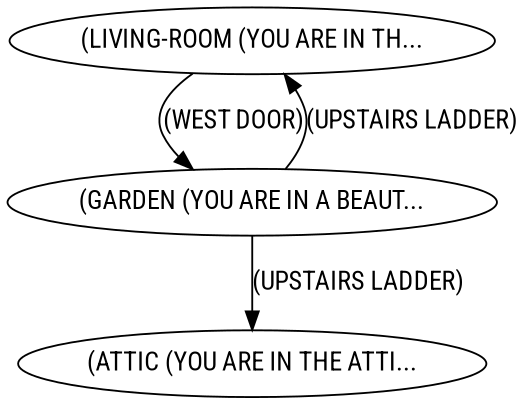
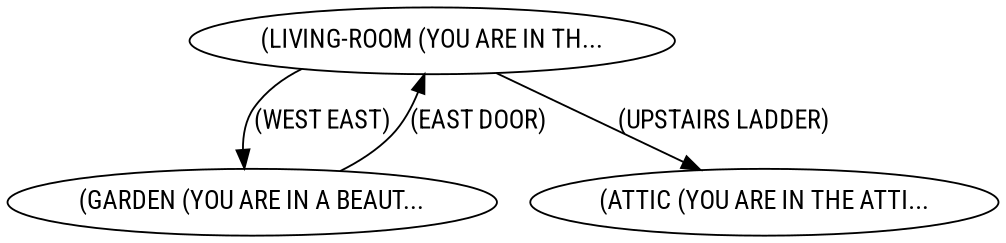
edge "(LIVING-ROOM (YOU ARE IN TH..." -> "(GARDEN (YOU ARE IN A BEAUT...": label "(WEST DOOR)" -> "(WEST EAST)"
edge "(GARDEN (YOU ARE IN A BEAUT..." -> "(LIVING-ROOM (YOU ARE IN TH...": label "(UPSTAIRS LADDER)" -> "(EAST DOOR)"
edge "(GARDEN (YOU ARE IN A BEAUT..." -> "(ATTIC (YOU ARE IN THE ATTI...": now "(LIVING-ROOM (YOU ARE IN TH..." -> "(ATTIC (YOU ARE IN THE ATTI..."
